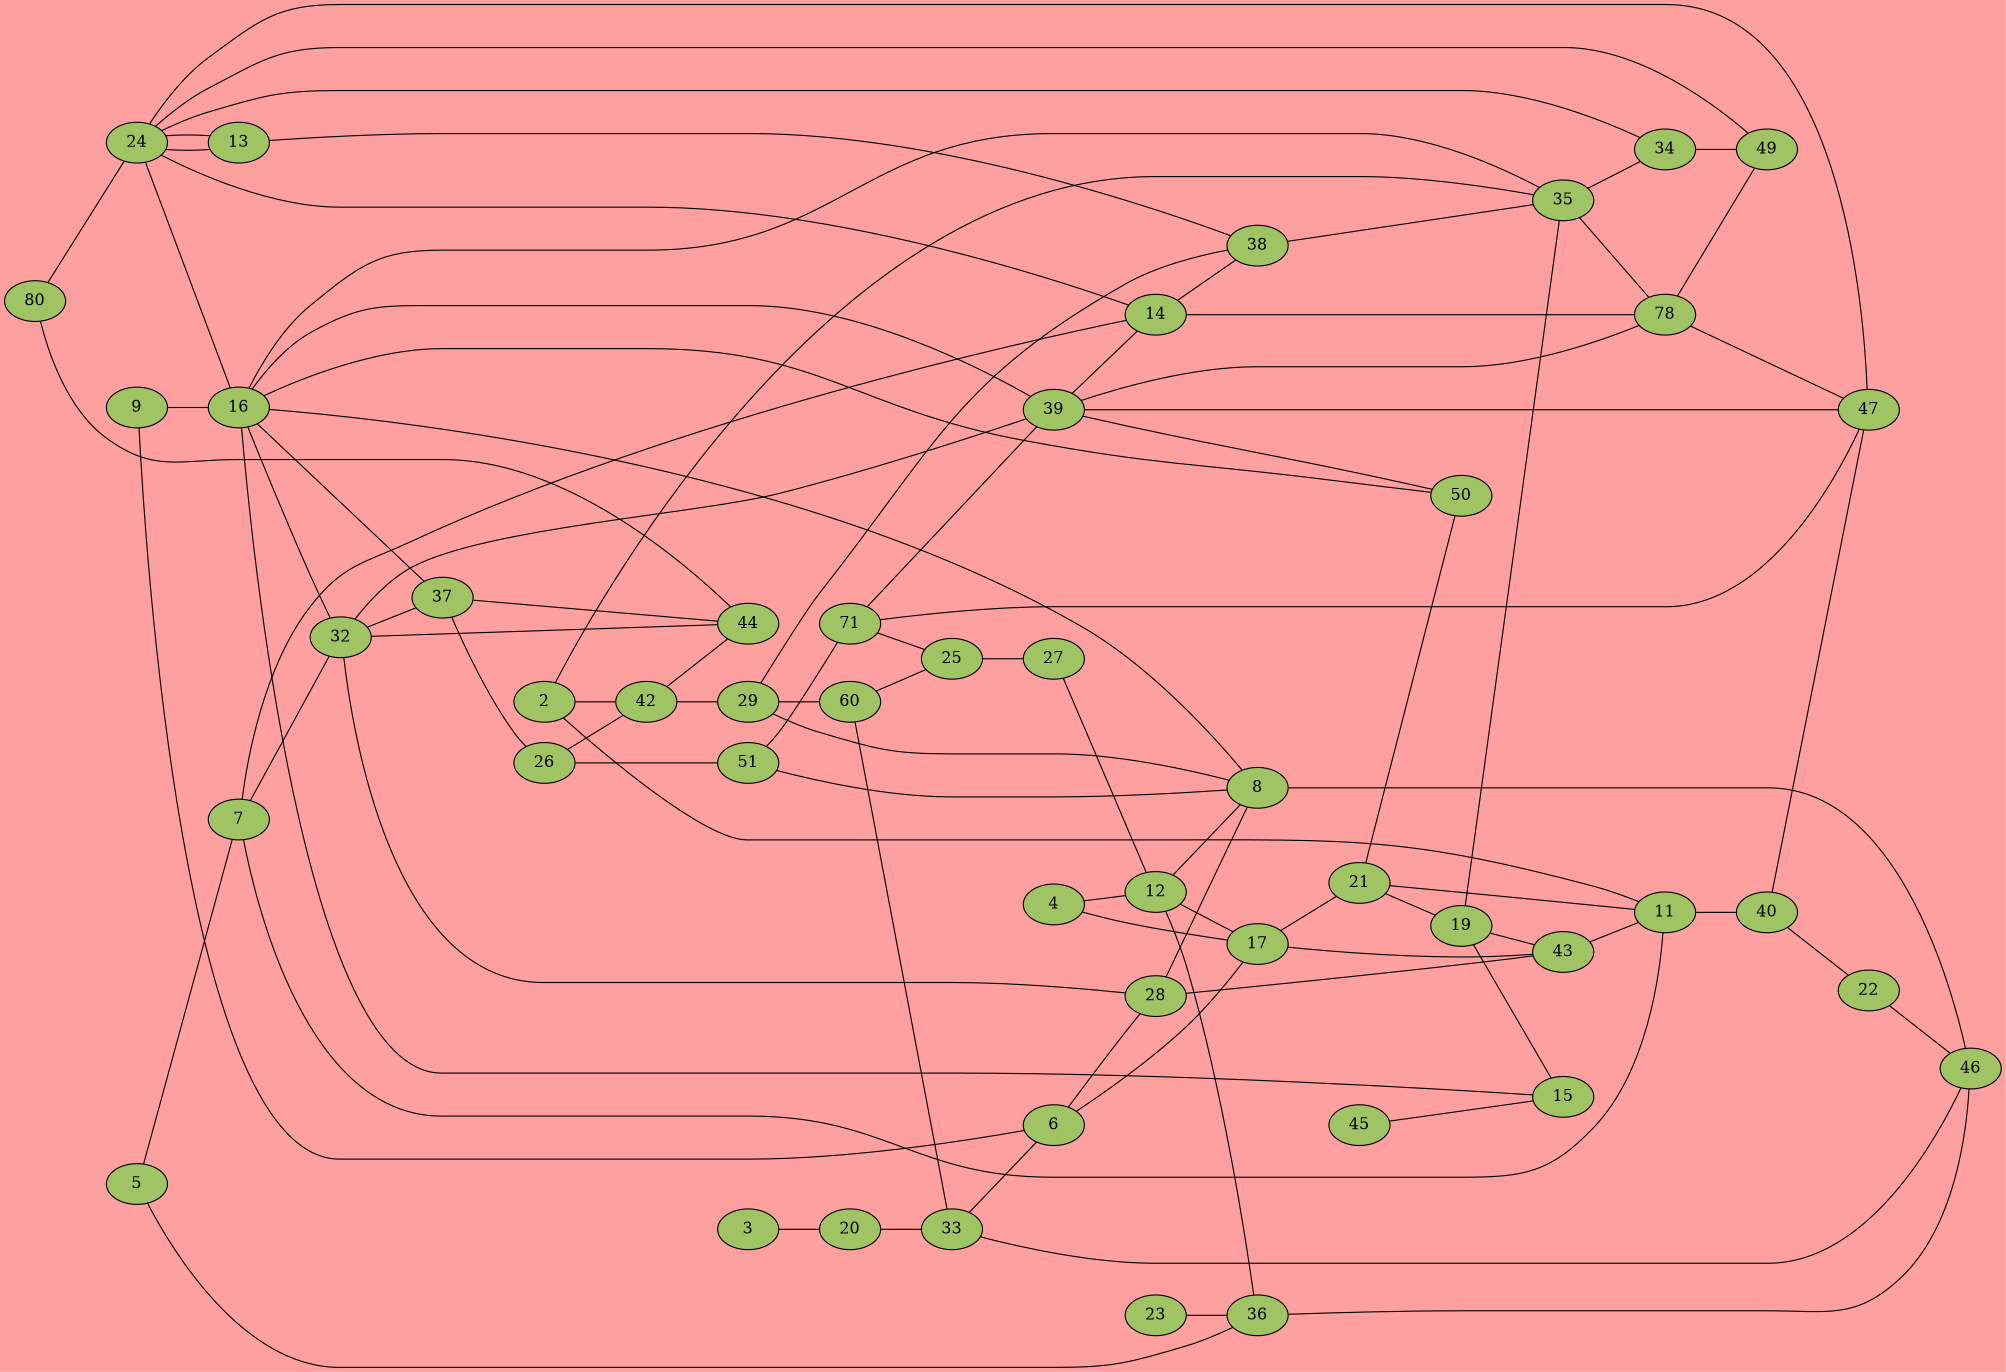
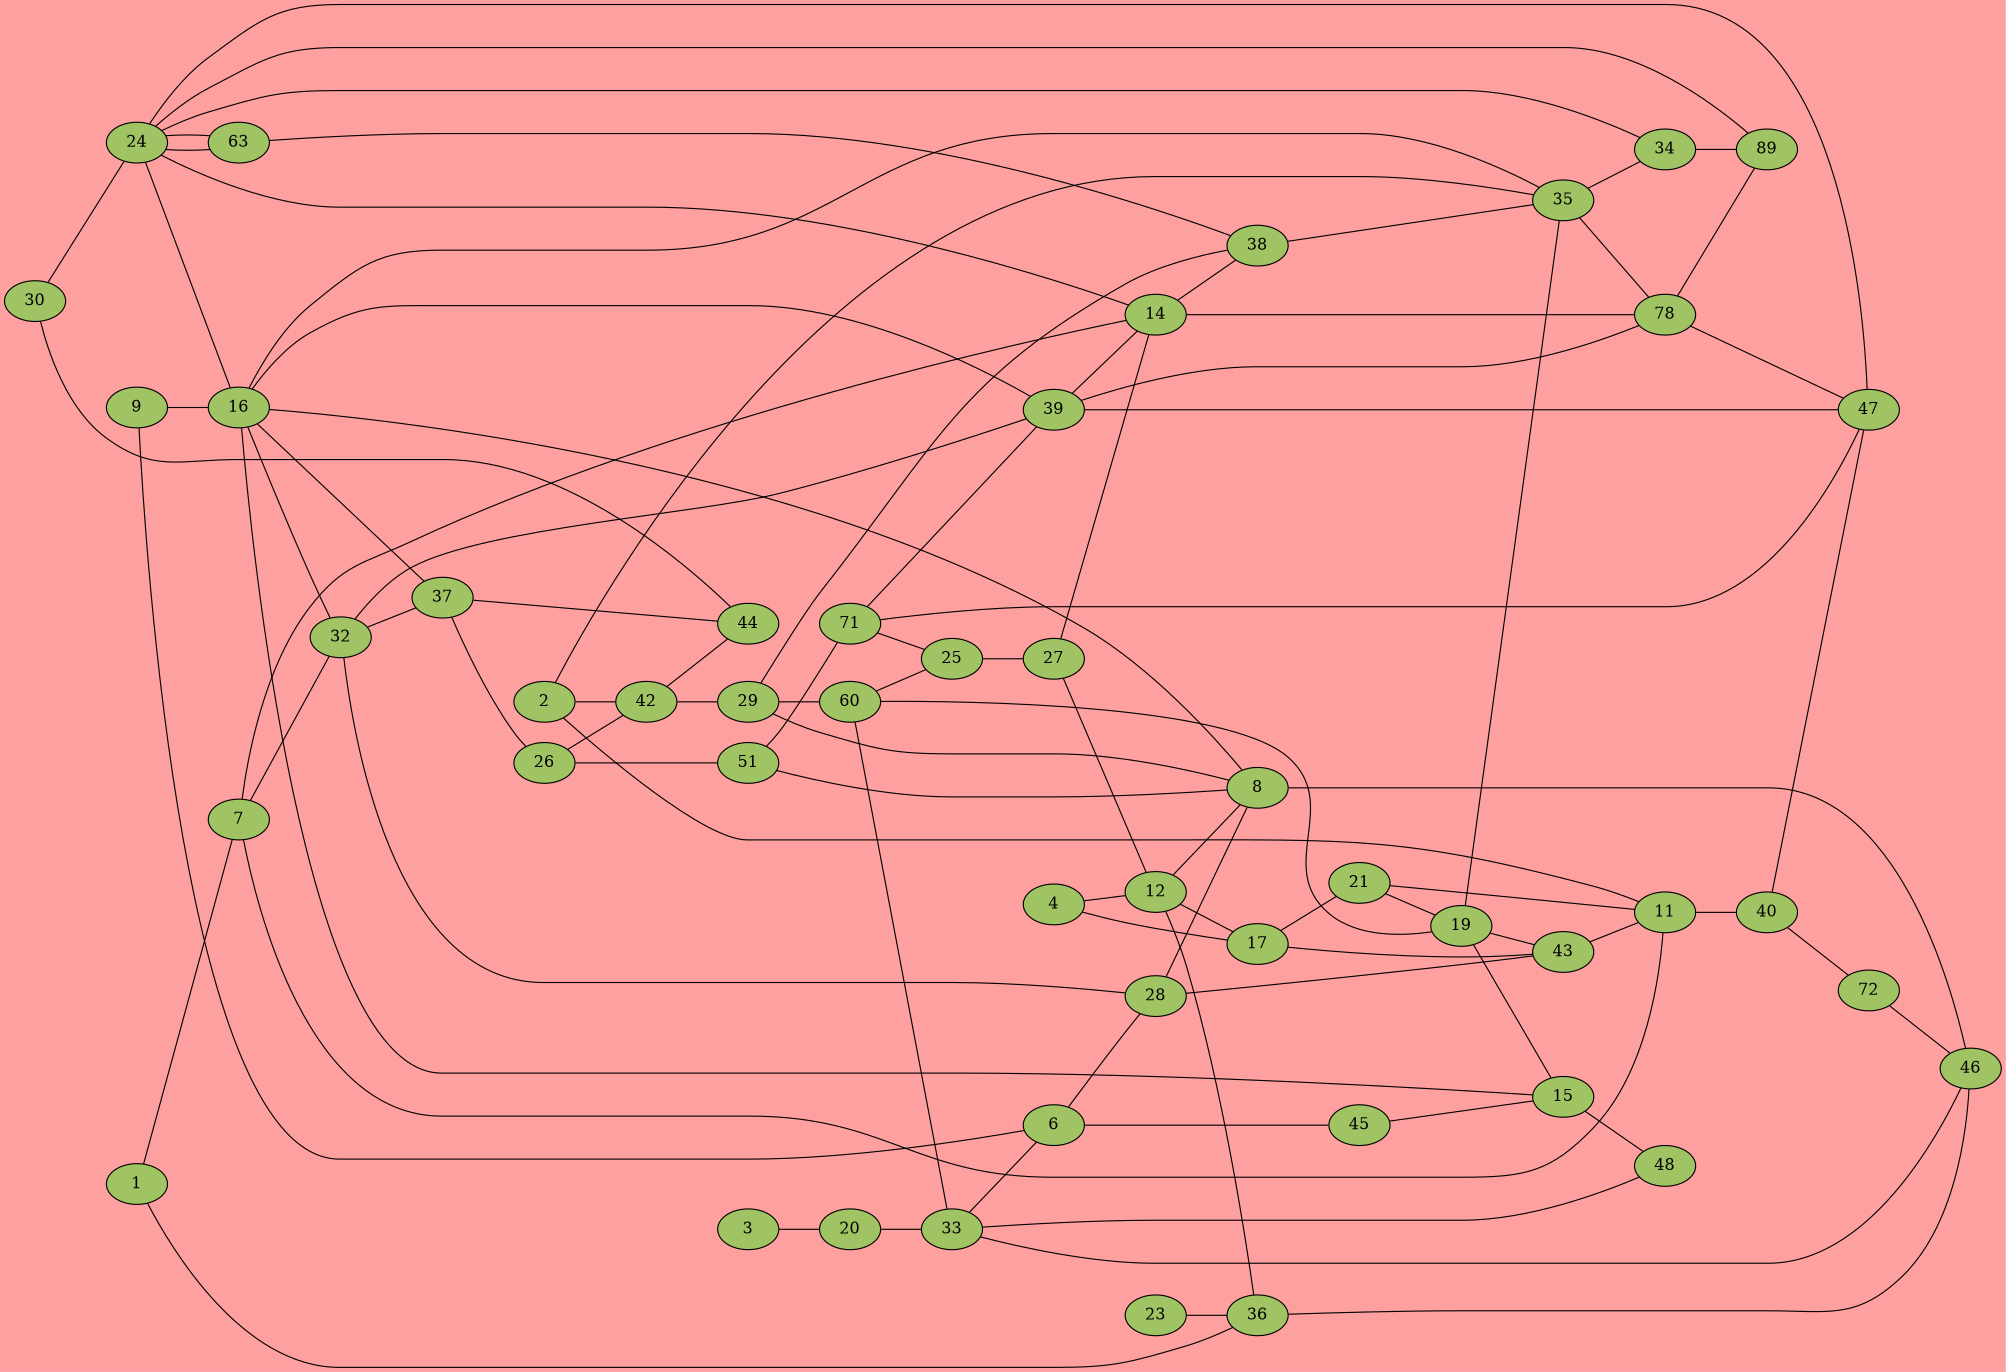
node "13": label "13" -> "63"
node "49": label "49" -> "89"
node "80": label "80" -> "30"
edge "14" -- "27": added
node "50": removed
edge "44" -- "32": removed
edge "60" -- "19": added
node "22": label "22" -> "72"
edge "17" -- "6": now "45" -- "6"
node "48": added
node "5": label "5" -> "1"
